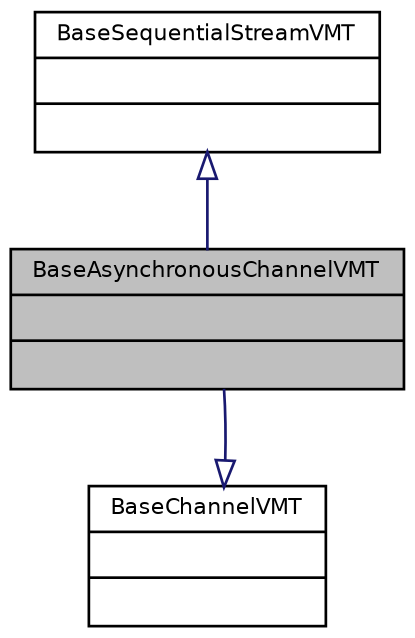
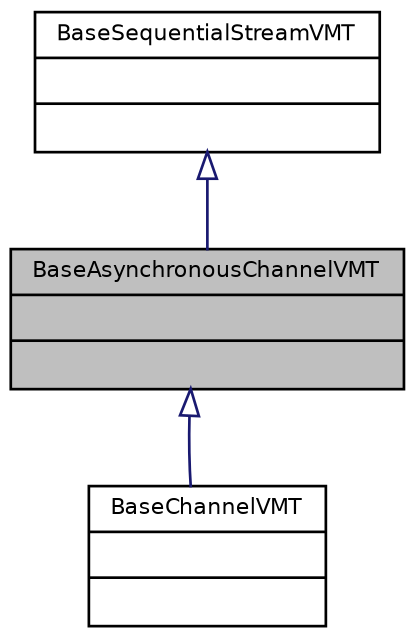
edge "BaseAsynchronousChannelVMT" -> "BaseChannelVMT": reversed
